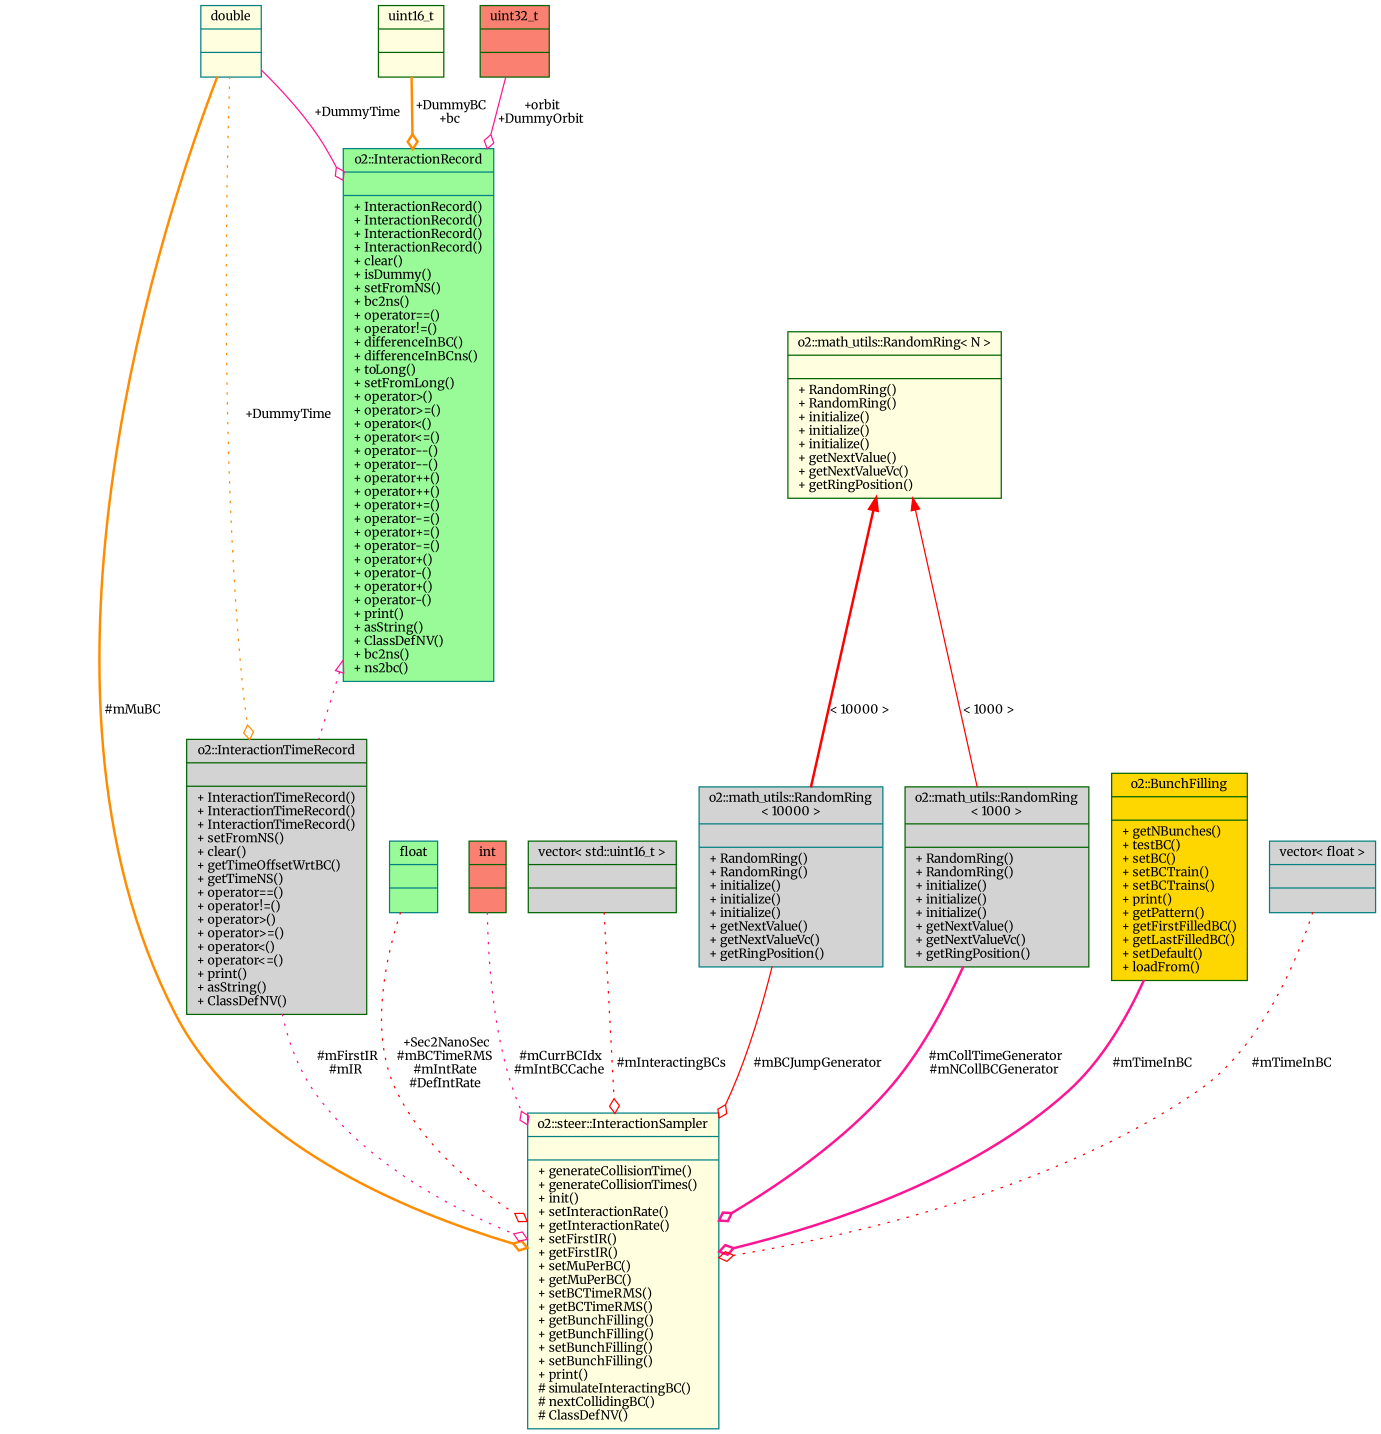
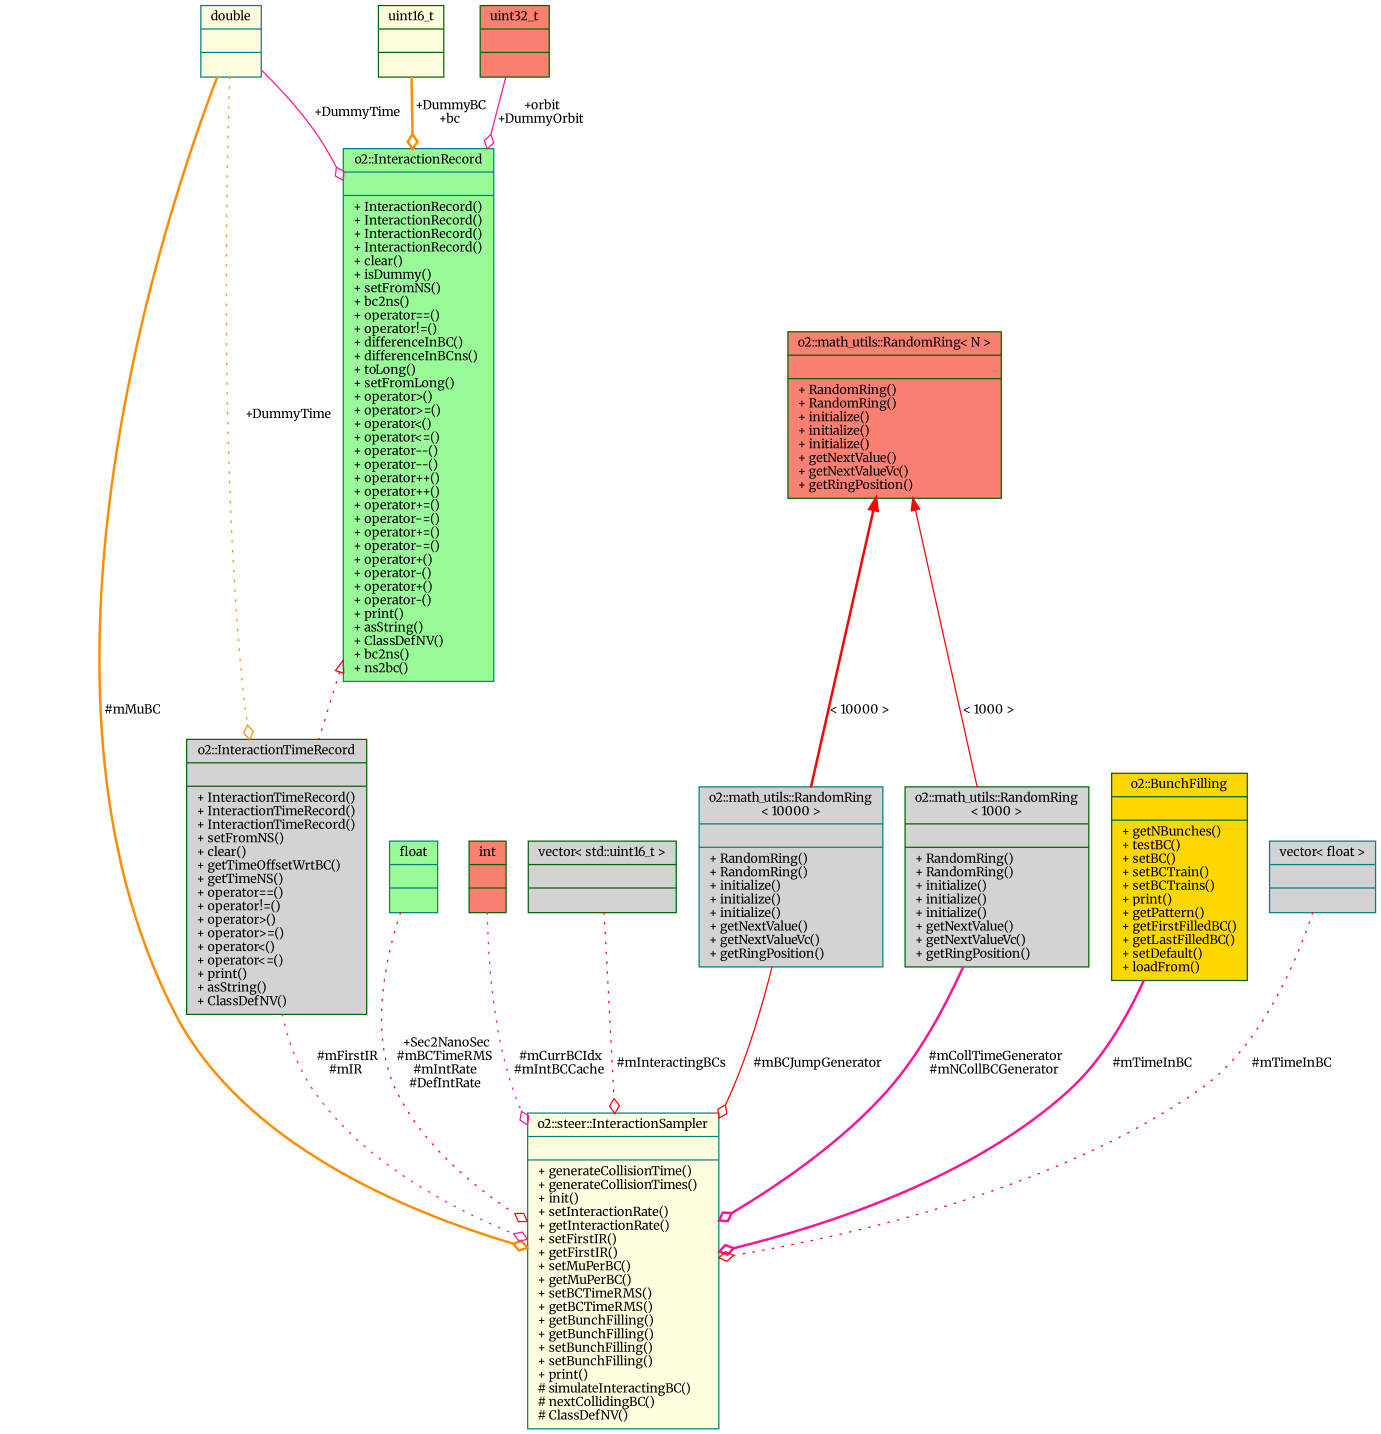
node "o2::math_utils::RandomRing< N >": fillcolor lightyellow -> salmon
edge "o2::InteractionTimeRecord" -> "o2::InteractionRecord": color deeppink -> red
